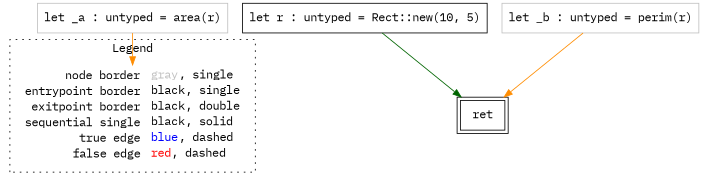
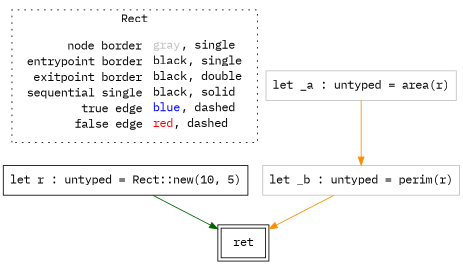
edge "let _a : untyped = area(r)" -> "node border": now "let _a : untyped = area(r)" -> "let _b : untyped = perim(r)"
cluster "Legend": label "Legend" -> "Rect"
